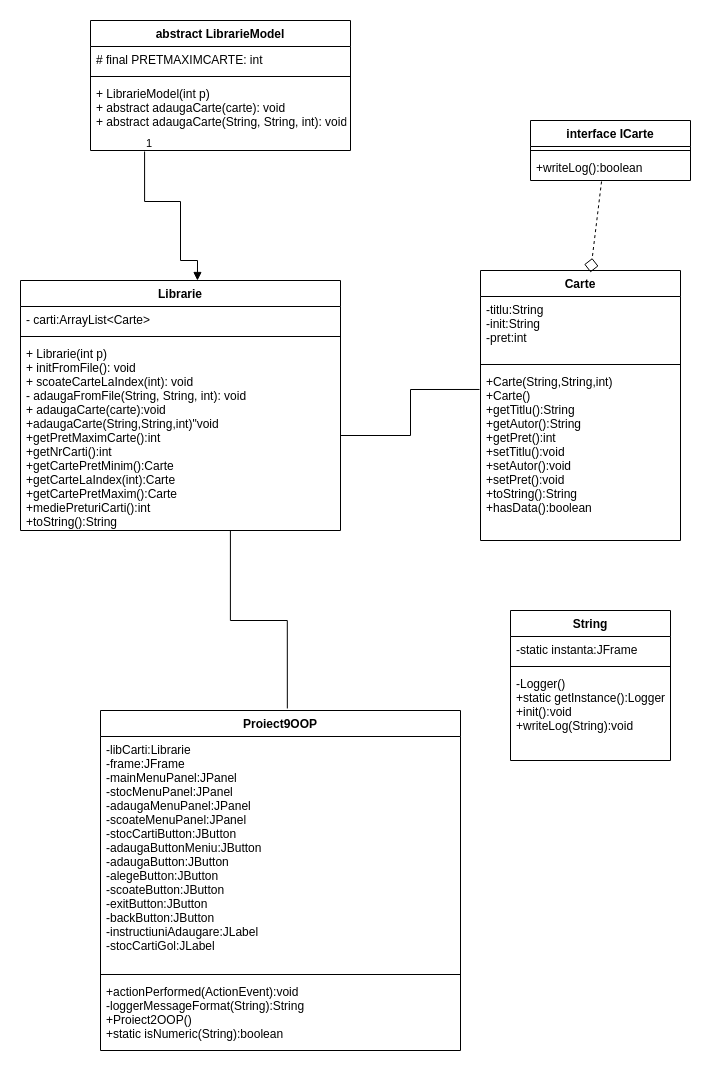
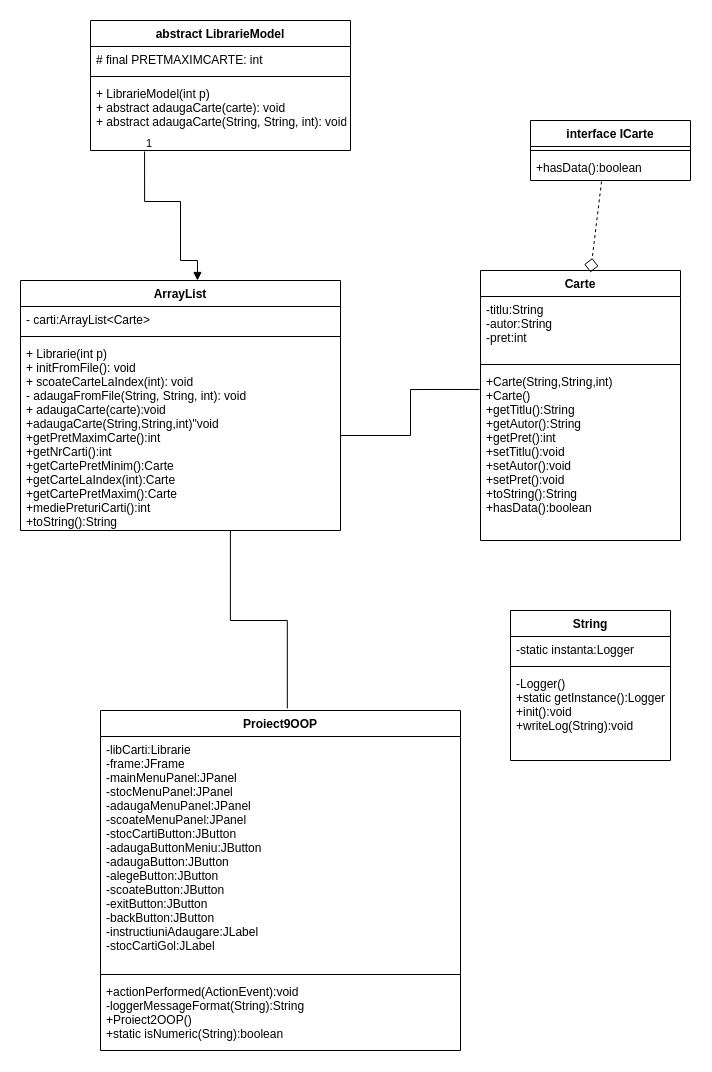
node "+writeLog():boolean": label "+writeLog():boolean" -> "+hasData():boolean"
node "Librarie": label "Librarie" -> "ArrayList"
node "-titlu:String -init:String -pret:int": label "-titlu:String -init:String -pret:int" -> "-titlu:String -autor:String -pret:int"
node "-static instanta:JFrame": label "-static instanta:JFrame" -> "-static instanta:Logger"
